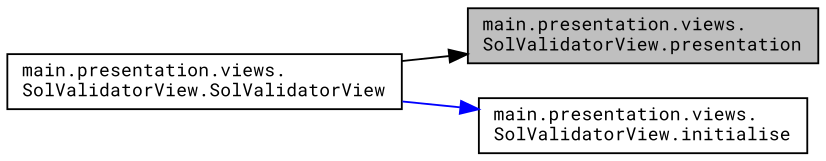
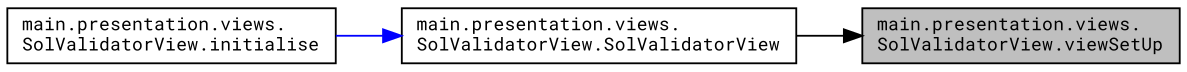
node "main.presentation.views. SolValidatorView.presentation": label "main.presentation.views. SolValidatorView.presentation" -> "main.presentation.views. SolValidatorView.viewSetUp"
edge "main.presentation.views. SolValidatorView.SolValidatorView" -> "main.presentation.views. SolValidatorView.initialise": reversed
